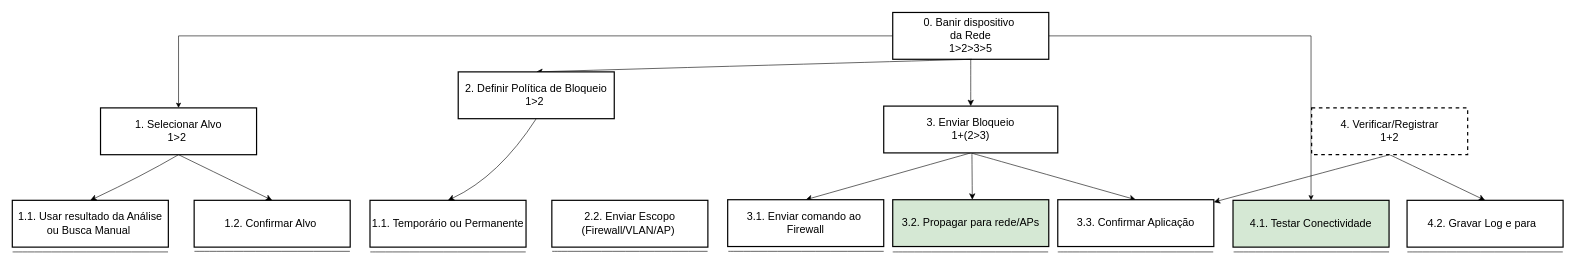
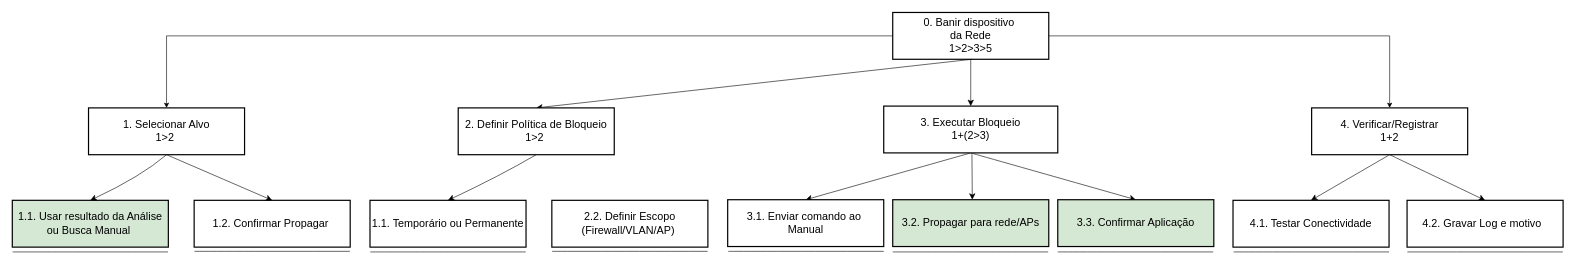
node "2. Definir Política de Bloqueio 1>2": moved (536, 95) -> (536, 131)
node "3. Enviar Bloqueio 1+(2>3)": label "3. Enviar Bloqueio 1+(2>3)" -> "3. Executar Bloqueio 1+(2>3)"
node "1. Selecionar Alvo 1>2": moved (179, 131) -> (167, 131)
node "4. Verificar/Registrar 1+2": style dashed -> solid
edge "0. Banir dispositivo da Rede 1>2>3>5" -> "4.1. Testar Conectividade": now "0. Banir dispositivo da Rede 1>2>3>5" -> "4. Verificar/Registrar 1+2"
edge "4. Verificar/Registrar 1+2" -> "3.3. Confirmar Aplicação": now "4. Verificar/Registrar 1+2" -> "4.1. Testar Conectividade"
node "3.1. Enviar comando ao Firewall": label "3.1. Enviar comando ao Firewall" -> "3.1. Enviar comando ao Manual"
node "3.3. Confirmar Aplicação": fillcolor #ffffff -> #d5e8d4
node "1.1. Usar resultado da Análise ou Busca Manual": fillcolor #ffffff -> #d5e8d4
node "1.2. Confirmar Alvo": label "1.2. Confirmar Alvo" -> "1.2. Confirmar Propagar"
node "2.2. Enviar Escopo (Firewall/VLAN/AP)": label "2.2. Enviar Escopo (Firewall/VLAN/AP)" -> "2.2. Definir Escopo (Firewall/VLAN/AP)"
node "4.1. Testar Conectividade": fillcolor #d5e8d4 -> #ffffff
node "4.2. Gravar Log e para": label "4.2. Gravar Log e para" -> "4.2. Gravar Log e motivo"
